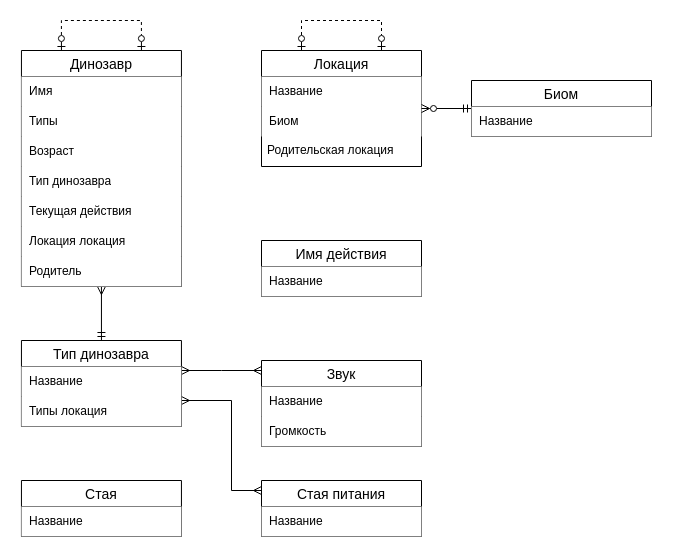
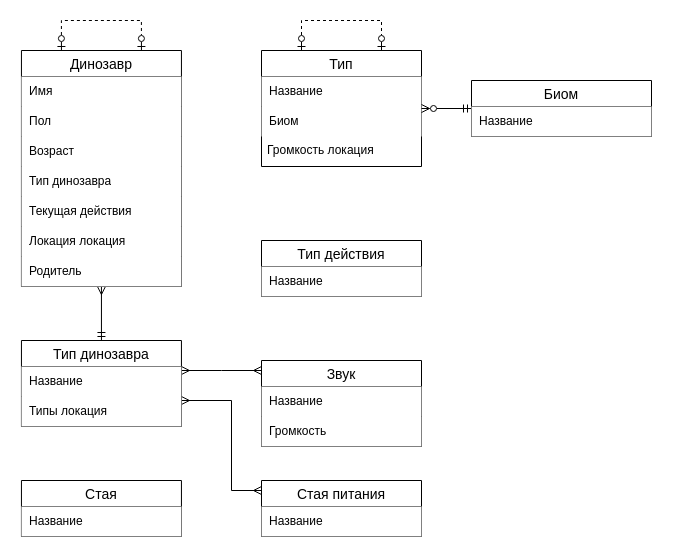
node "Локация": label "Локация" -> "Тип"
node "Типы": label "Типы" -> "Пол"
node "Родительская локация": label "Родительская локация" -> "Громкость локация"
node "Имя действия": label "Имя действия" -> "Тип действия"
